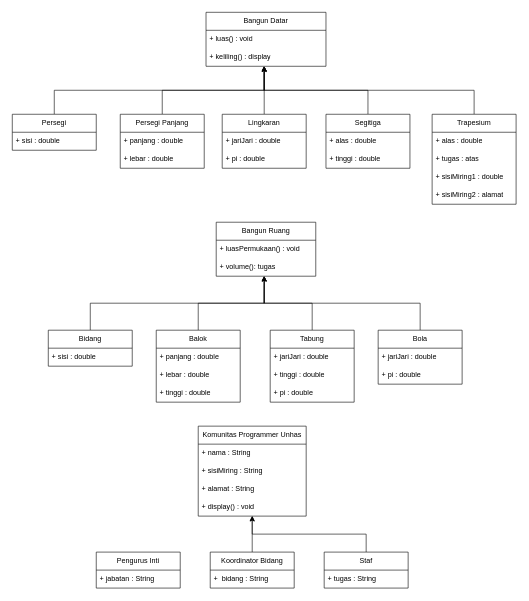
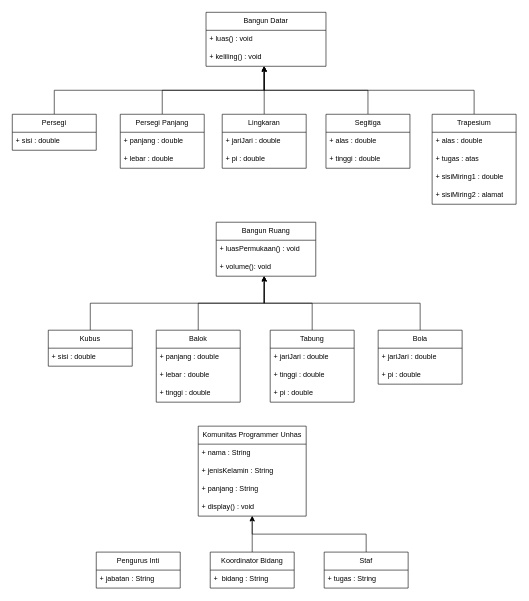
node "+ keliling() : display": label "+ keliling() : display" -> "+ keliling() : void"
node "+ volume(): tugas": label "+ volume(): tugas" -> "+ volume(): void"
node "Bidang": label "Bidang" -> "Kubus"
node "+ sisiMiring : String": label "+ sisiMiring : String" -> "+ jenisKelamin : String"
node "+ alamat : String": label "+ alamat : String" -> "+ panjang : String"
